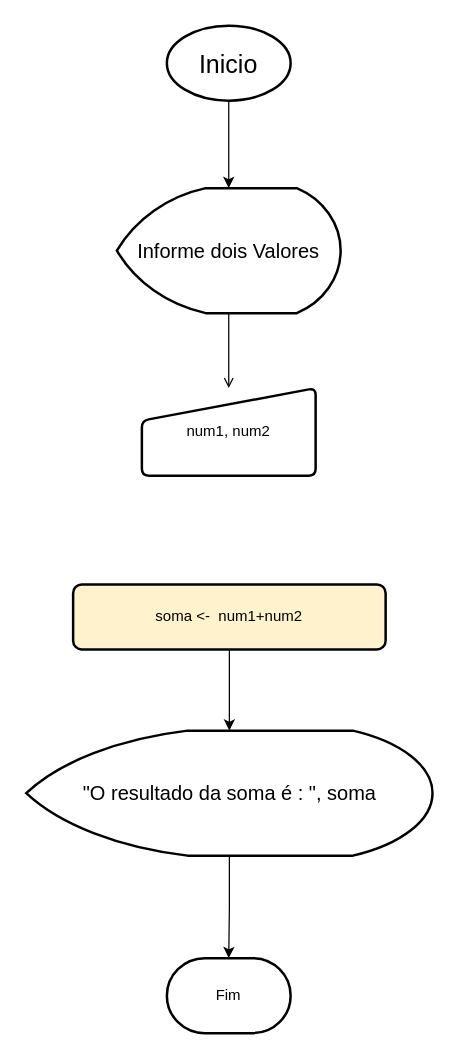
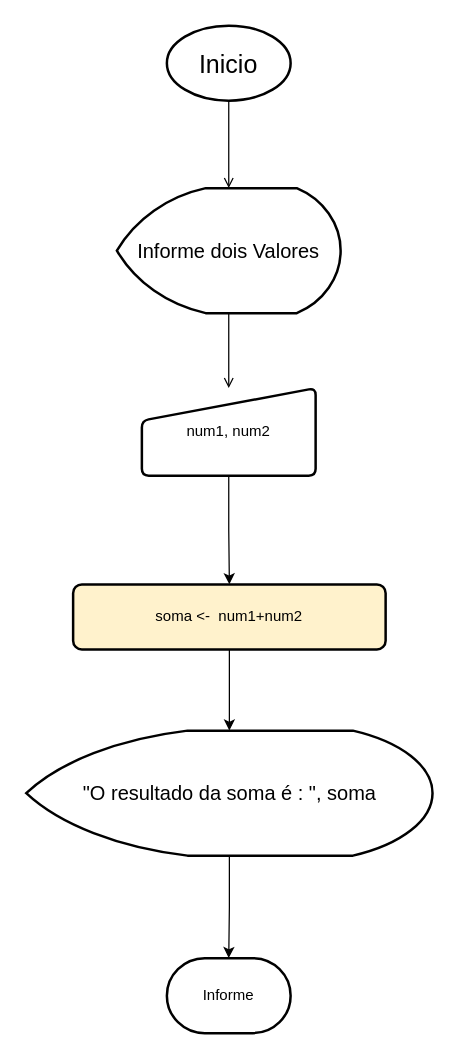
edge "Inicio" -> "Informe dois Valores": arrowhead classic -> open
edge "num1, num2" -> "soma <- num1+num2": added
node "Fim": label "Fim" -> "Informe"
